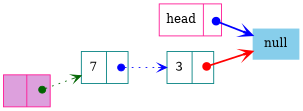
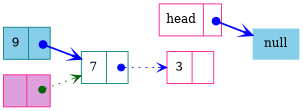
node "9": added
edge "null" -- "3": removed
node "3": color teal -> deeppink
